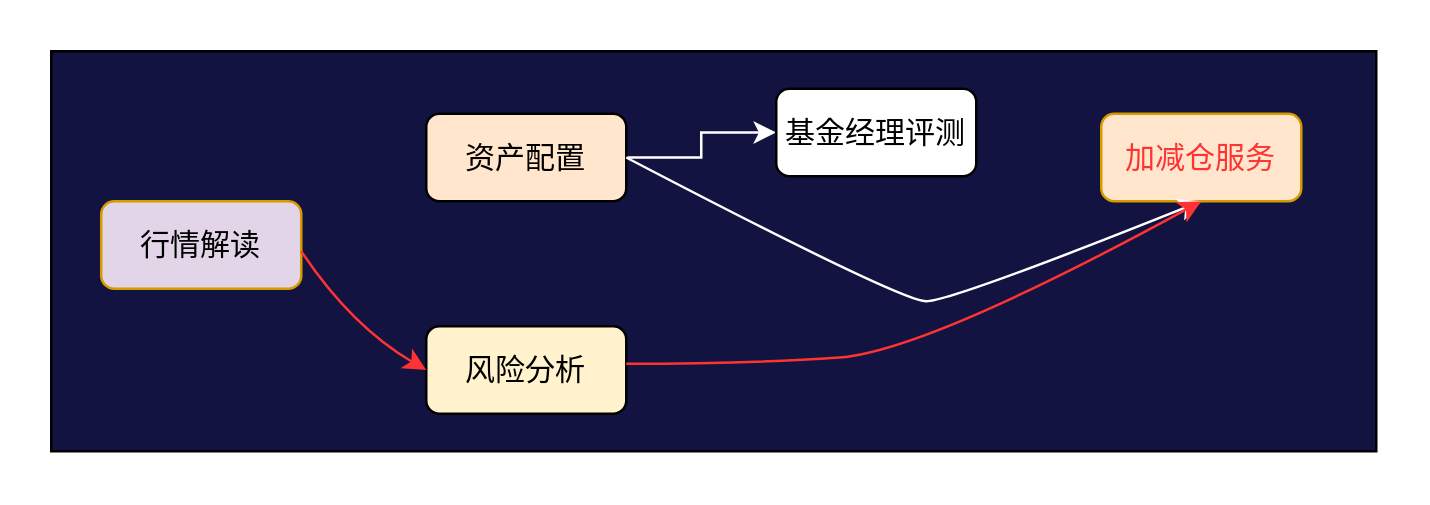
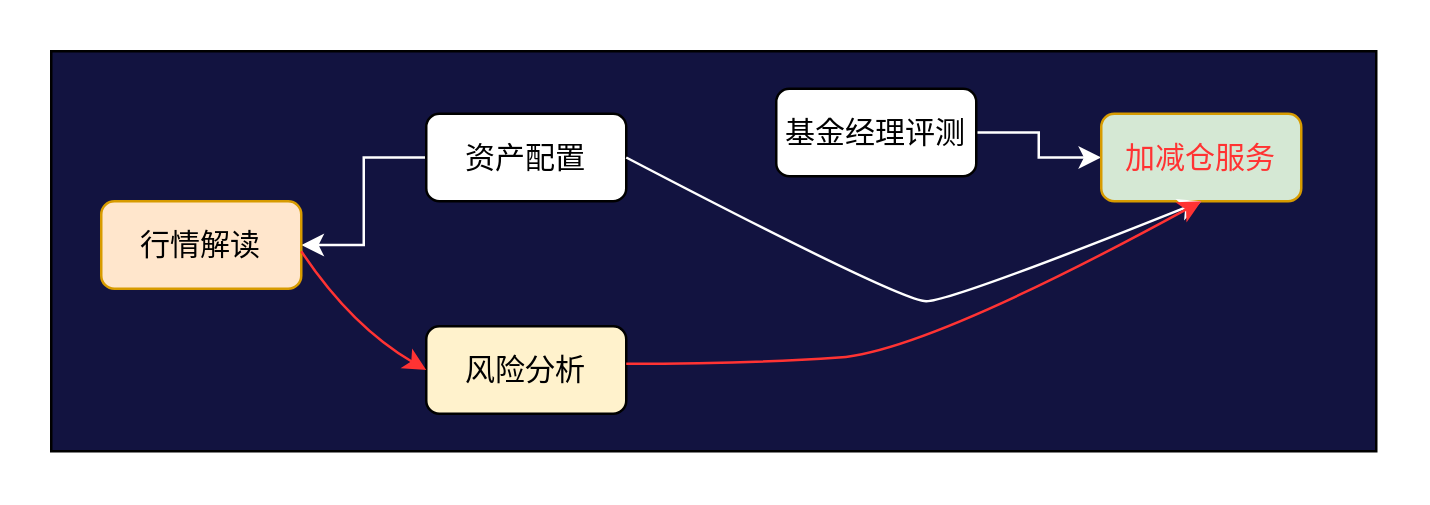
edge "基金经理评测" -> "加减仓服务": added
edge "资产配置" -> "基金经理评测": now "资产配置" -> "行情解读"
node "资产配置": fillcolor #ffe6cc -> #ffffff
node "加减仓服务": fillcolor #ffe6cc -> #d5e8d4
node "行情解读": fillcolor #e1d5e7 -> #ffe6cc
